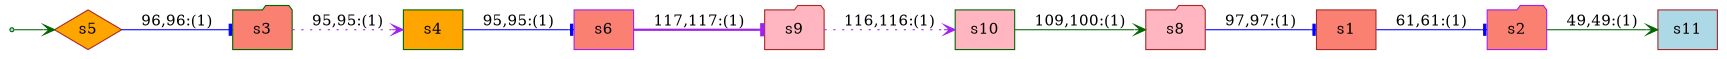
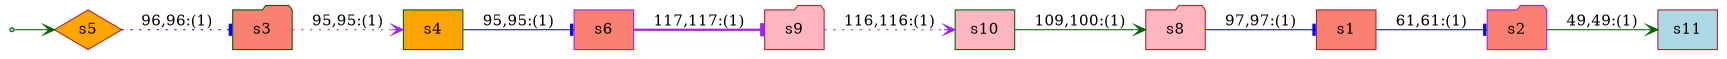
edge "s5" -> "s3": style solid -> dotted
